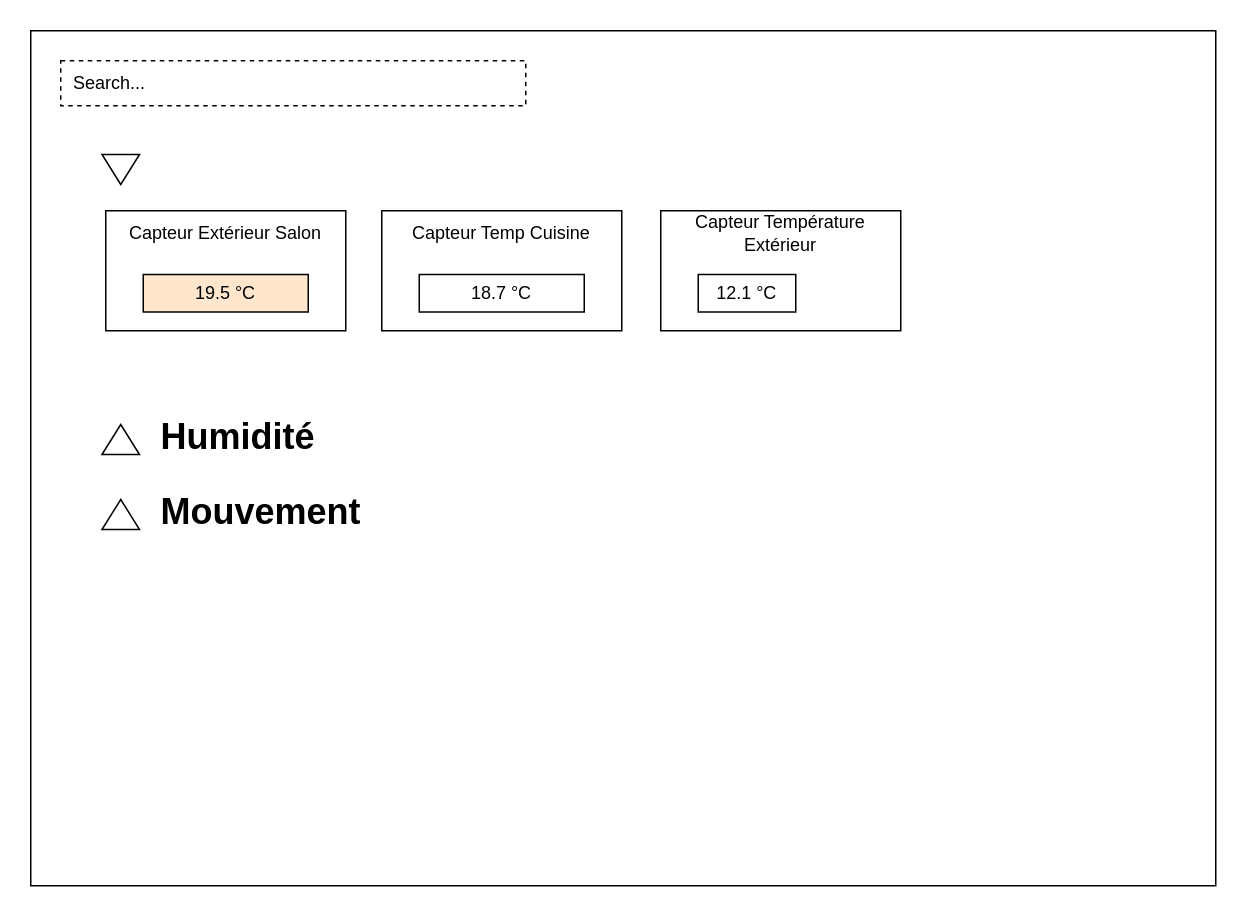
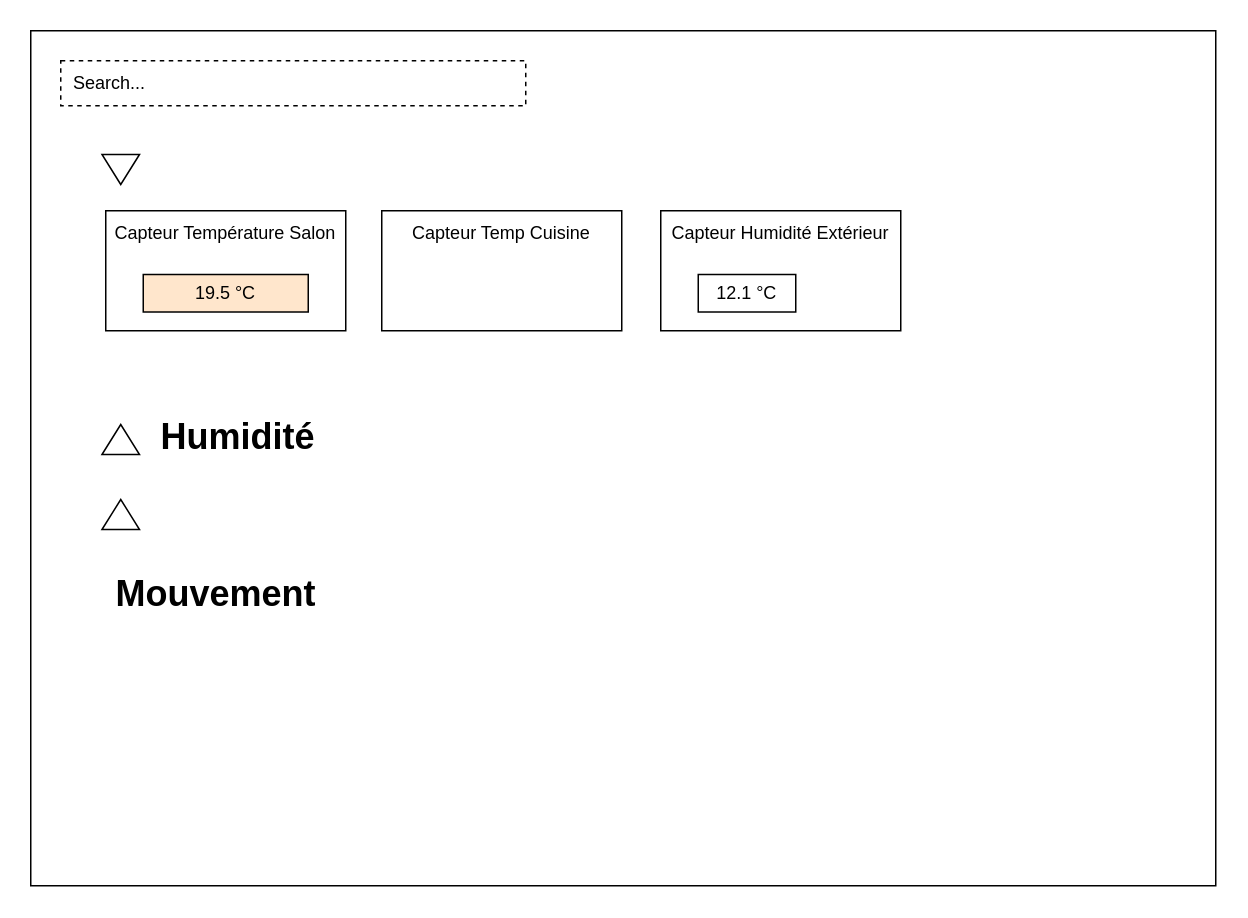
node "Capteur Extérieur Salon": label "Capteur Extérieur Salon" -> "Capteur Température Salon"
node "Capteur Température Extérieur": label "Capteur Température Extérieur" -> "Capteur Humidité Extérieur"
node "18.7 °C": removed
node "Mouvement": moved (293, 518) -> (248, 601)
